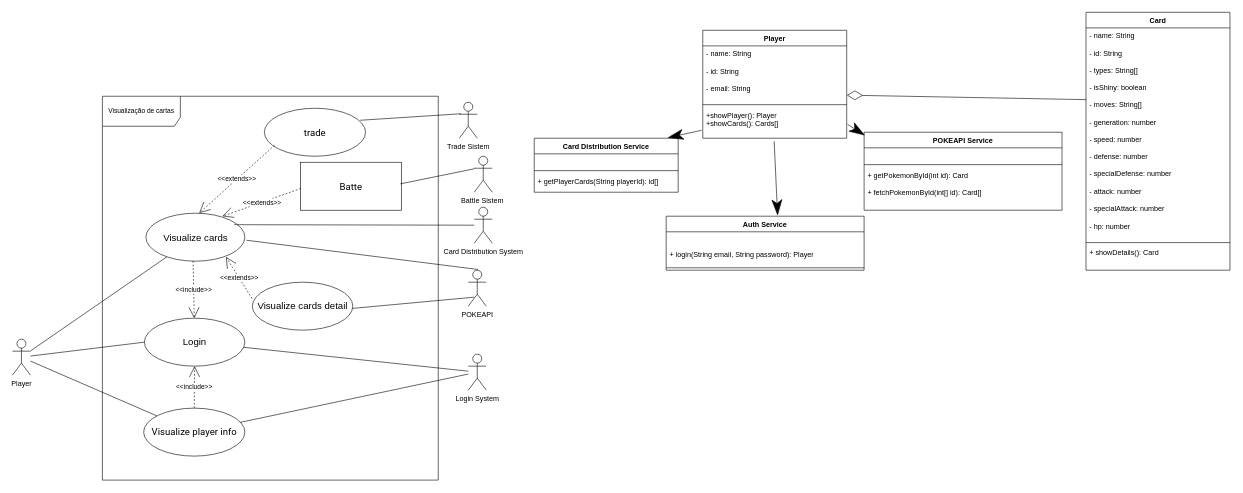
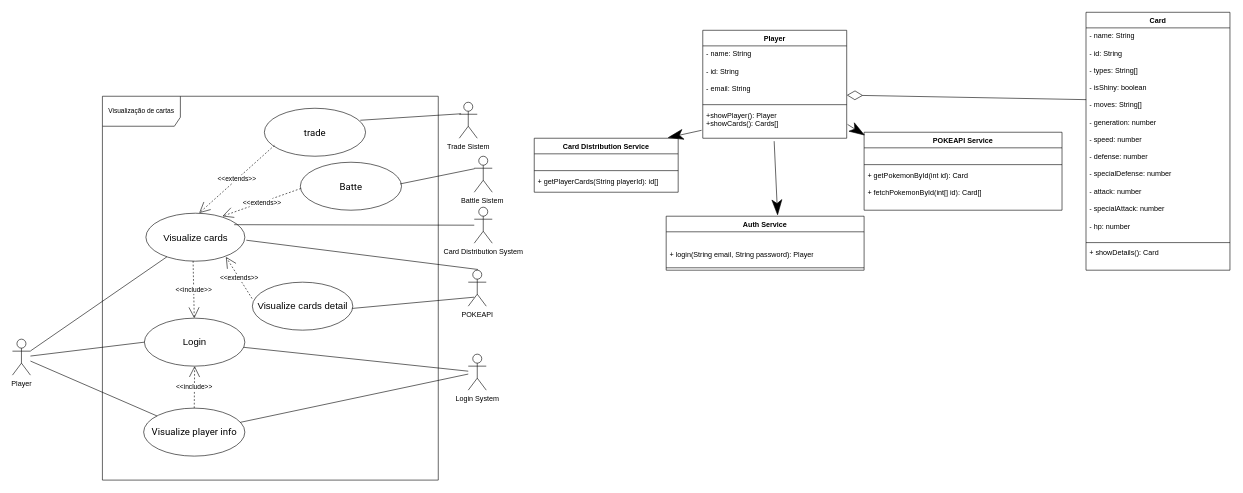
node "Batte": shape rectangle -> ellipse
